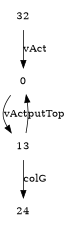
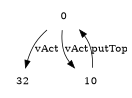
edge "32" -> "0": reversed
node "13": label "13" -> "10"
node "24": removed
